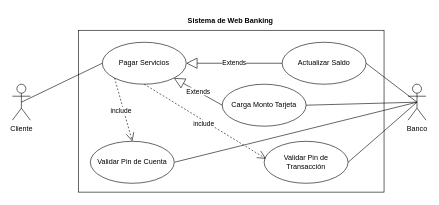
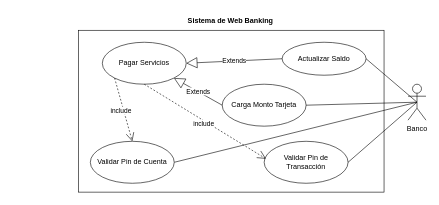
node "Actualizar Saldo": size 84x42 -> 84x33
edge "Pagar Servicios" -- "Cliente": removed
node "Cliente": removed
